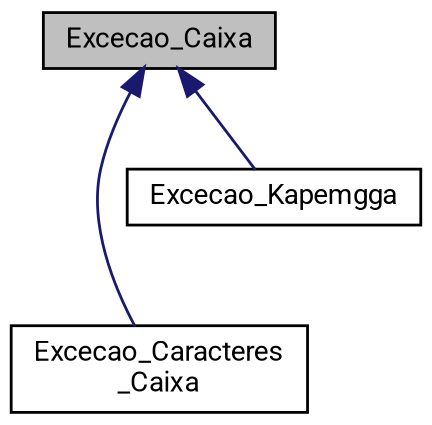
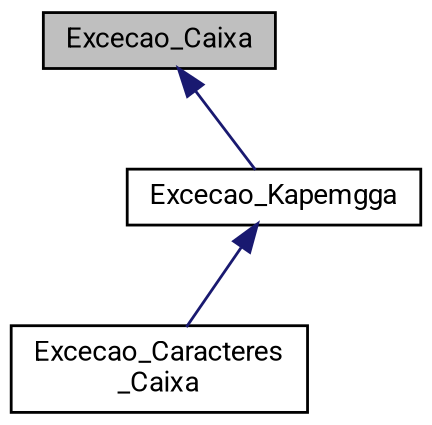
edge "Excecao_Caracteres _Caixa" -> "Excecao_Caixa": now "Excecao_Caracteres _Caixa" -> "Excecao_Kapemgga"
